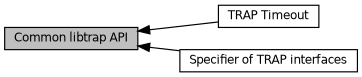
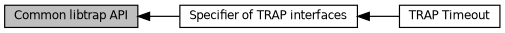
edge "TRAP Timeout" -> "Common libtrap API": now "TRAP Timeout" -> "Specifier of TRAP interfaces"
